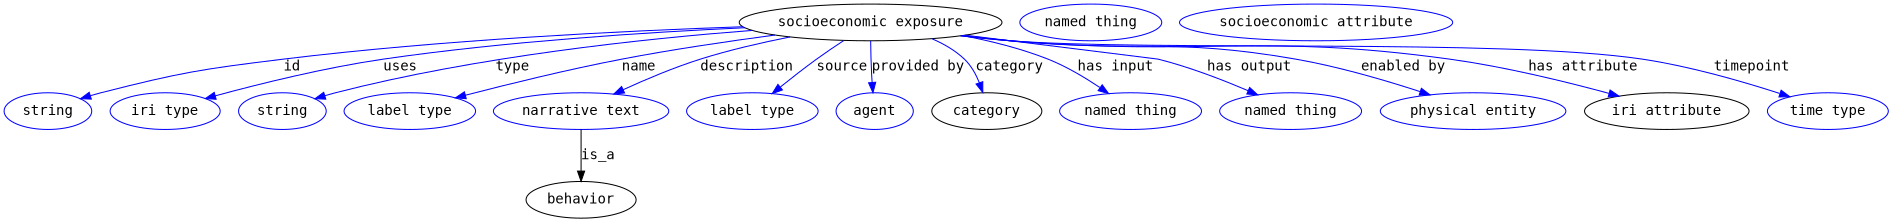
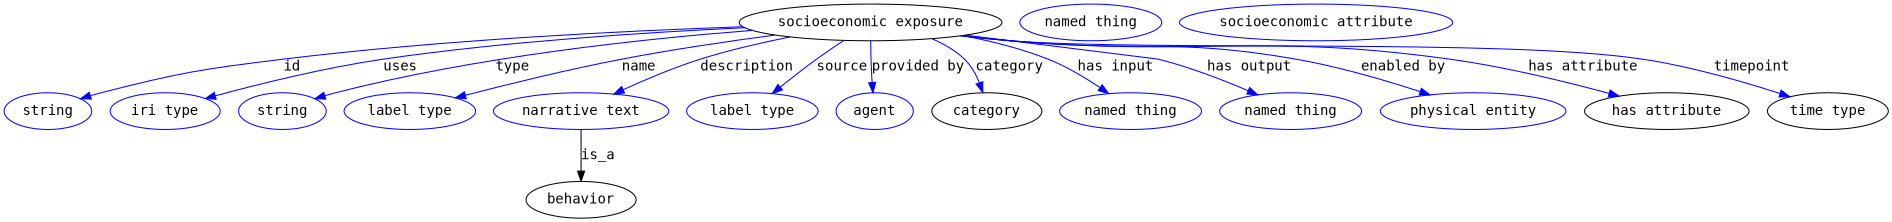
node "iri attribute": label "iri attribute" -> "has attribute"
node "time type": color blue -> black
